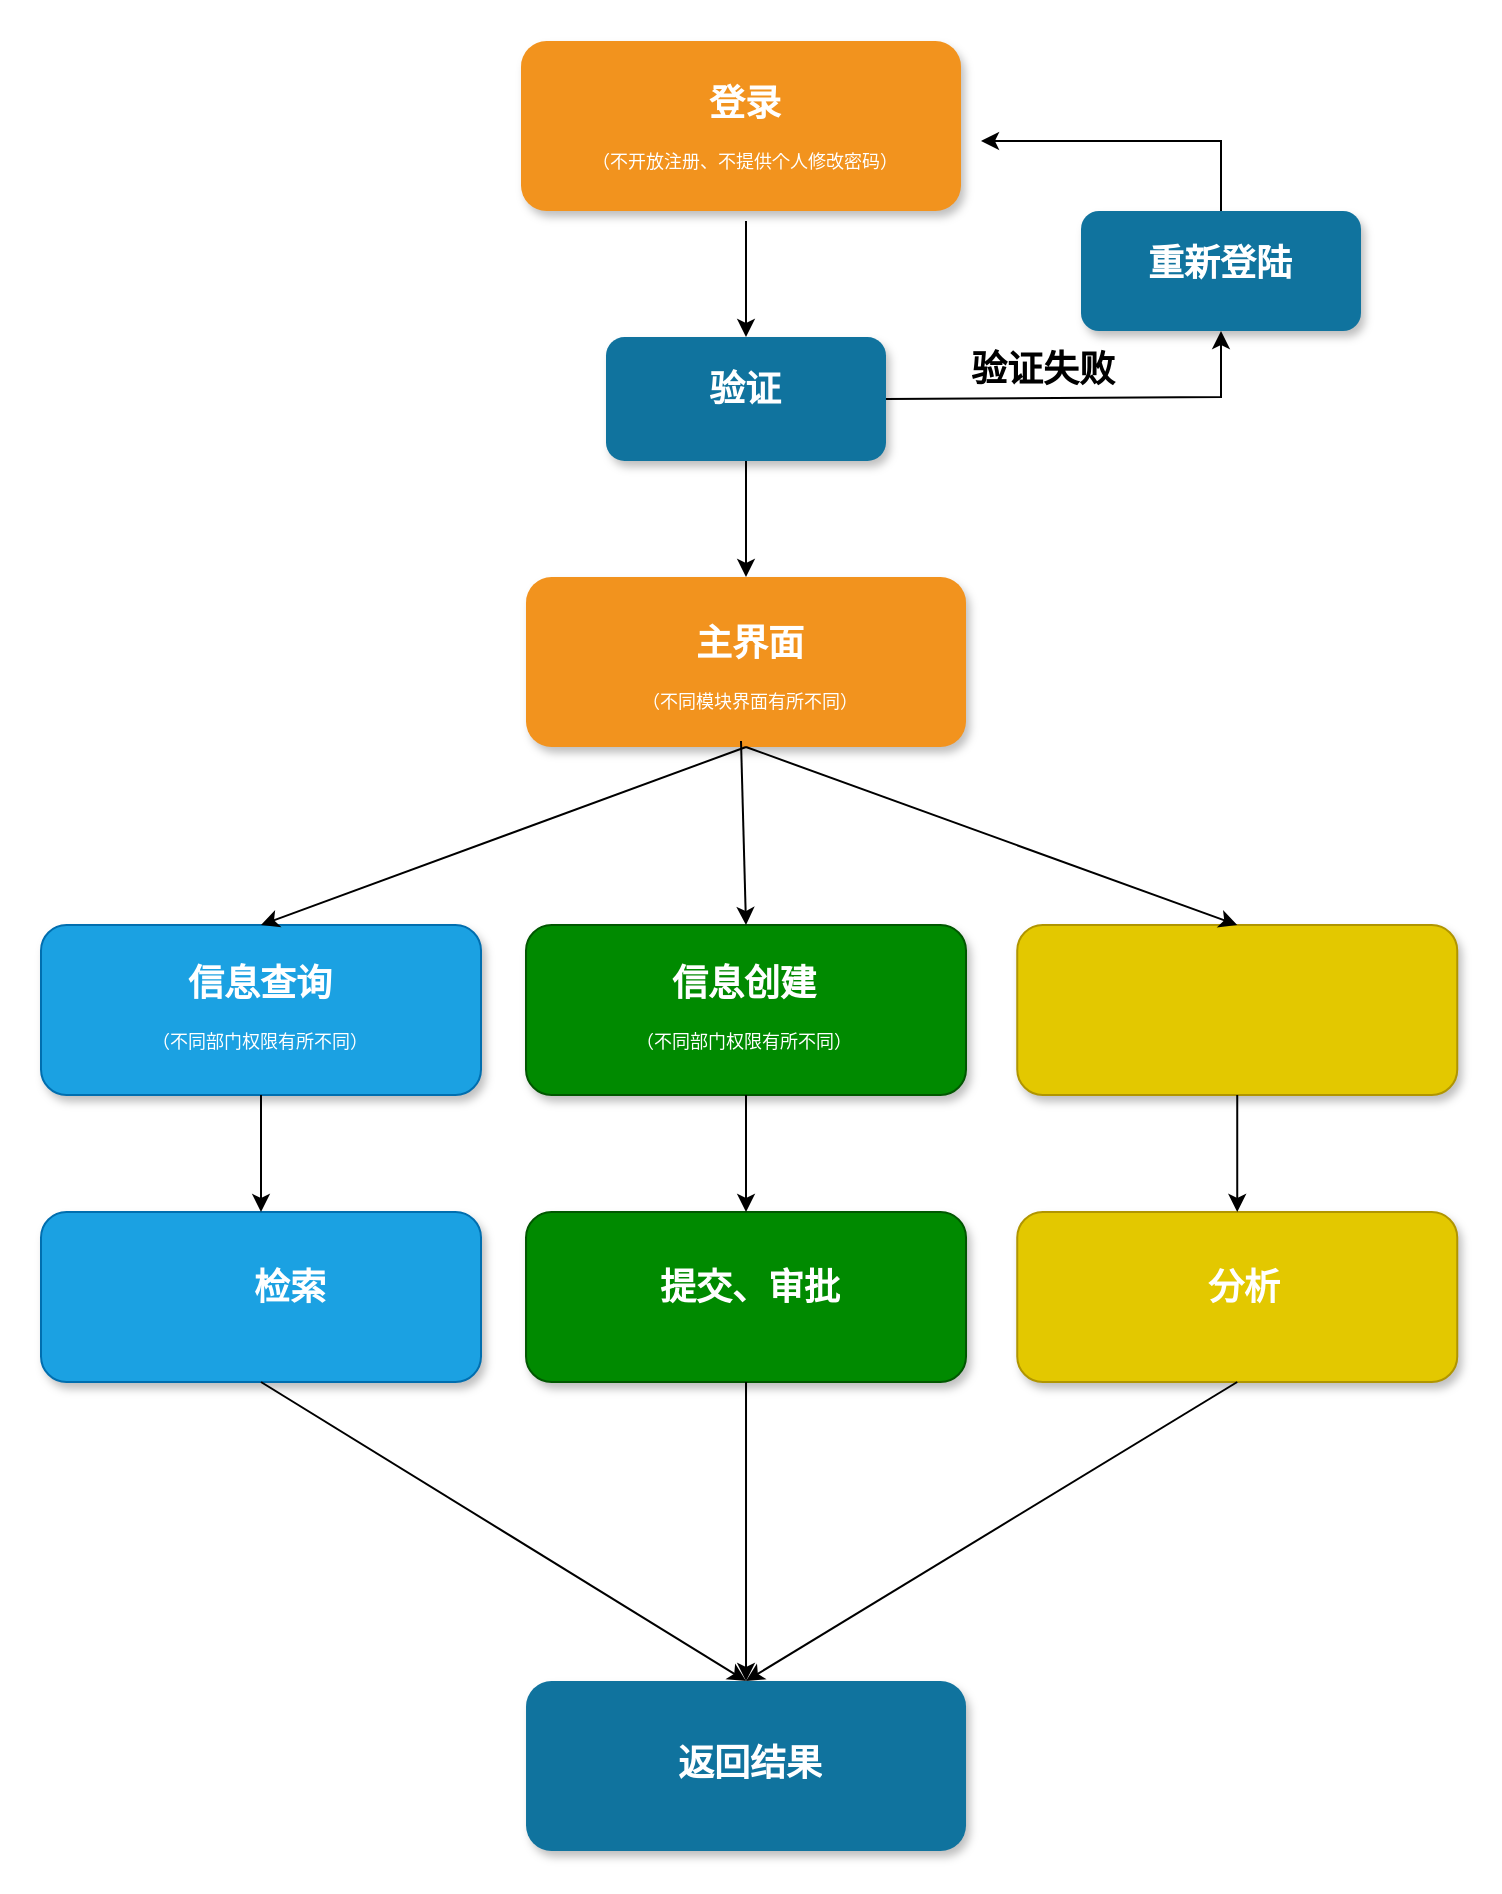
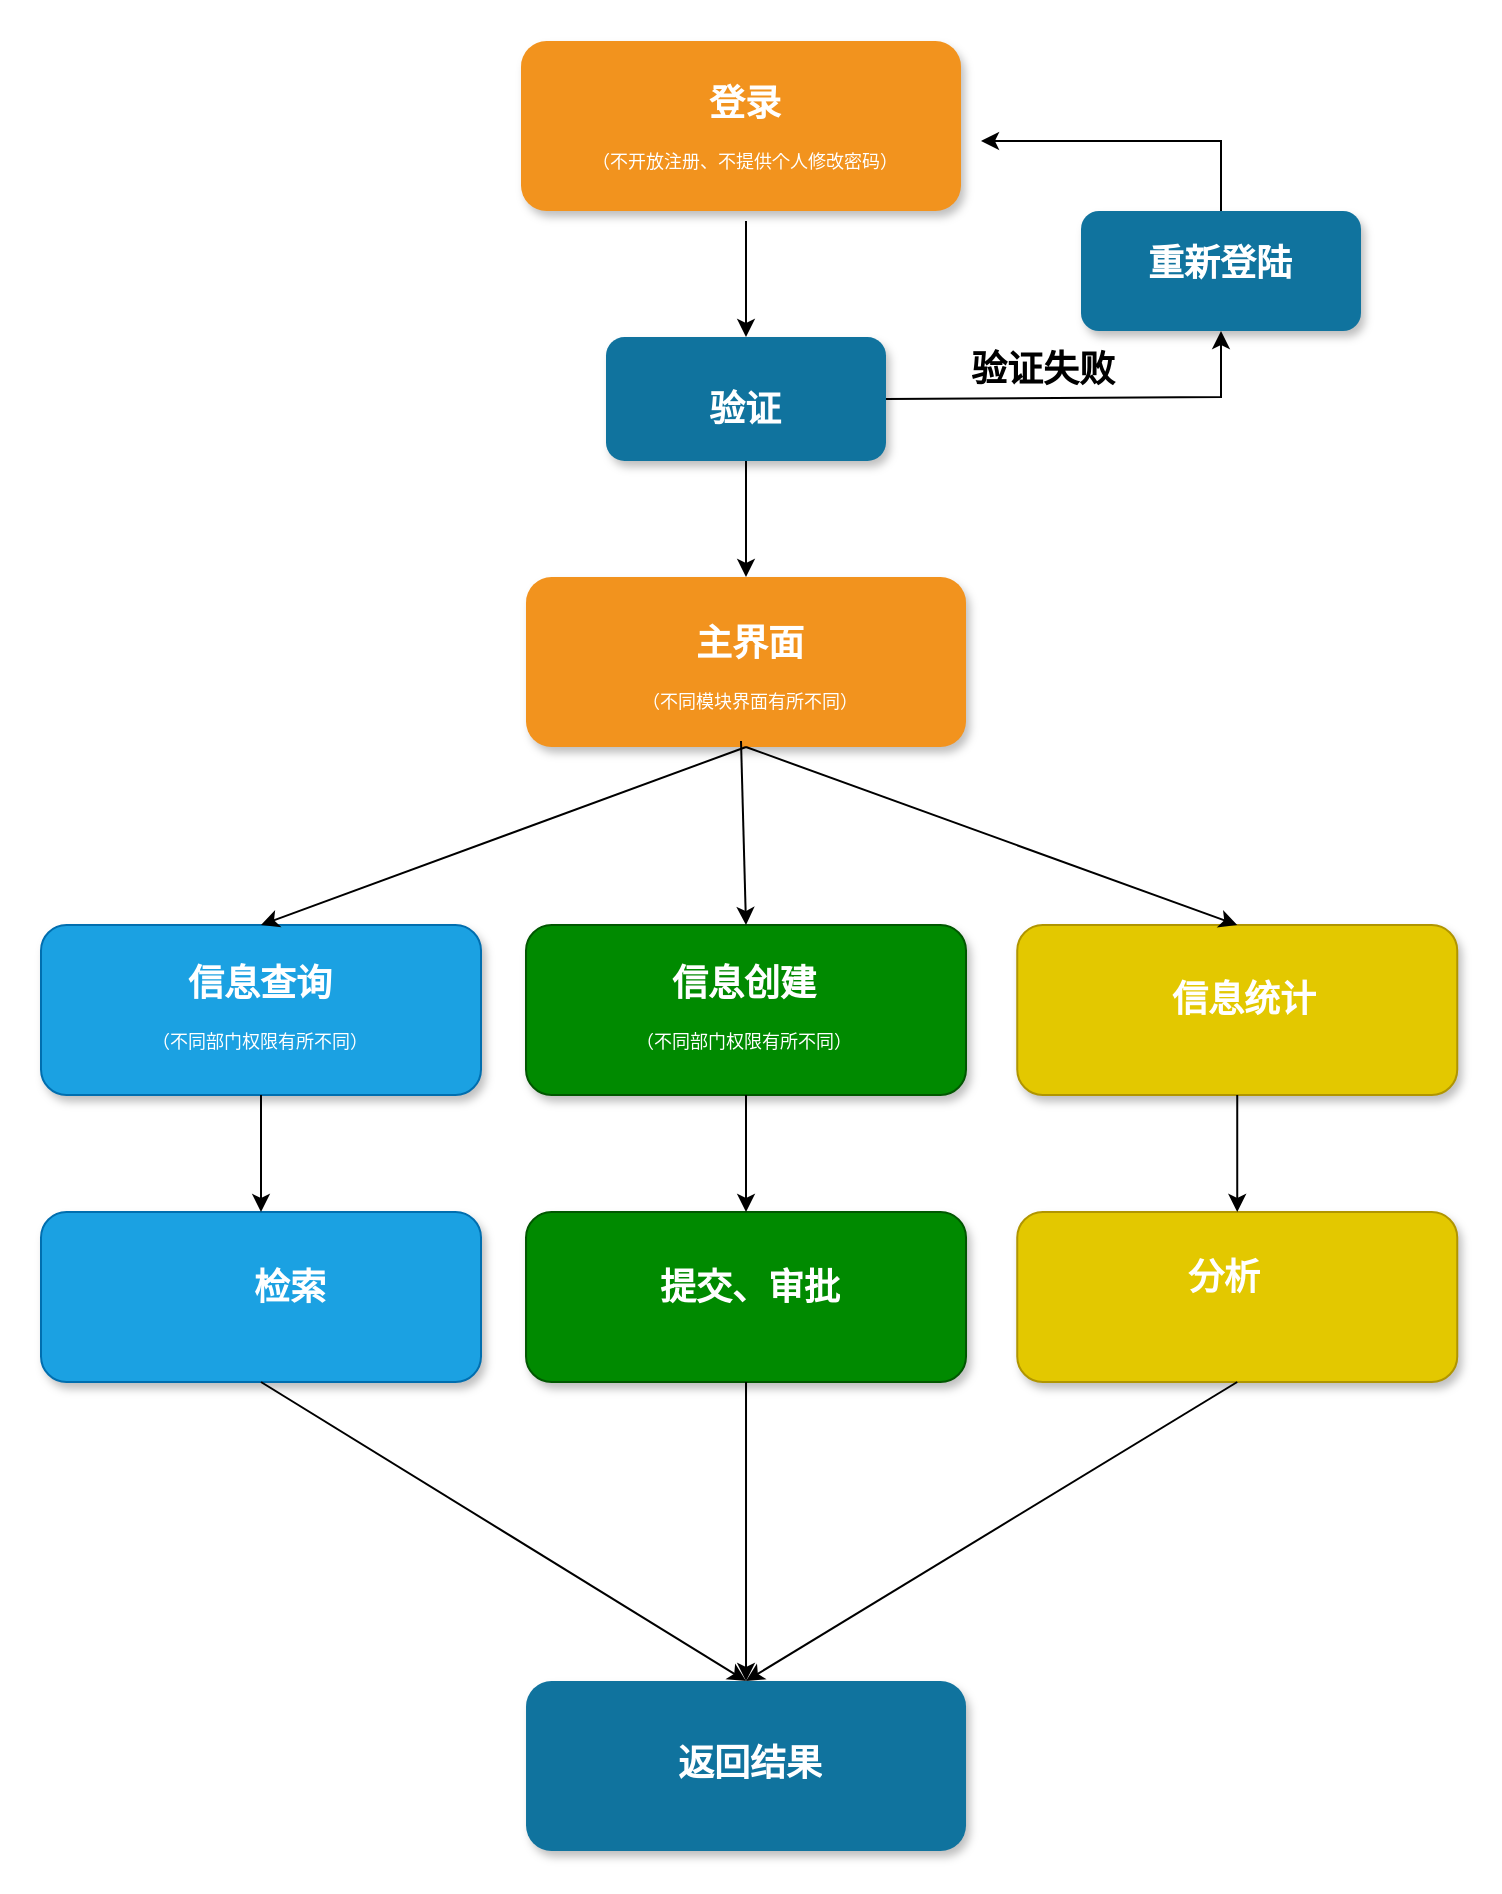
node "验证": moved (746, 397) -> (746, 417)
node "信息统计": added
node "分析": moved (1245, 1314) -> (1225, 1304)
